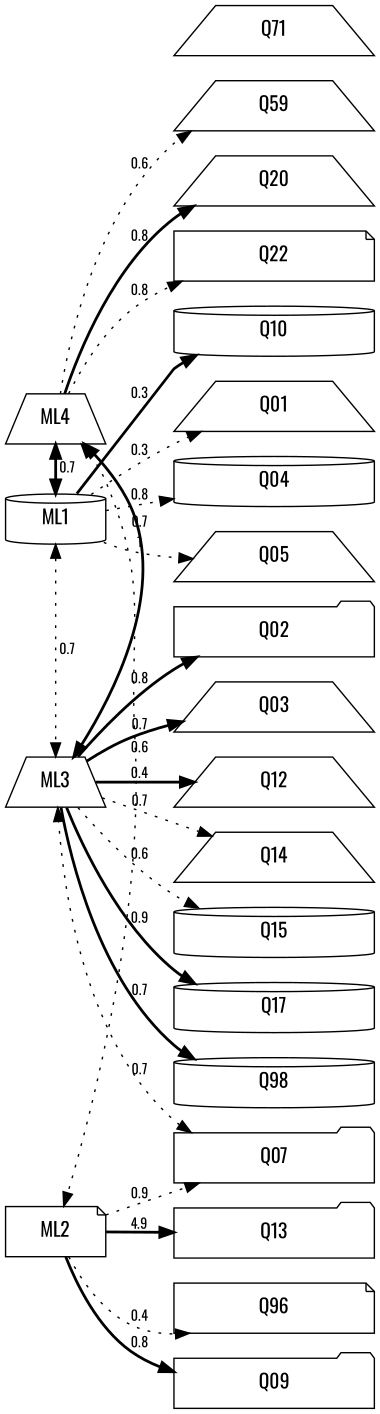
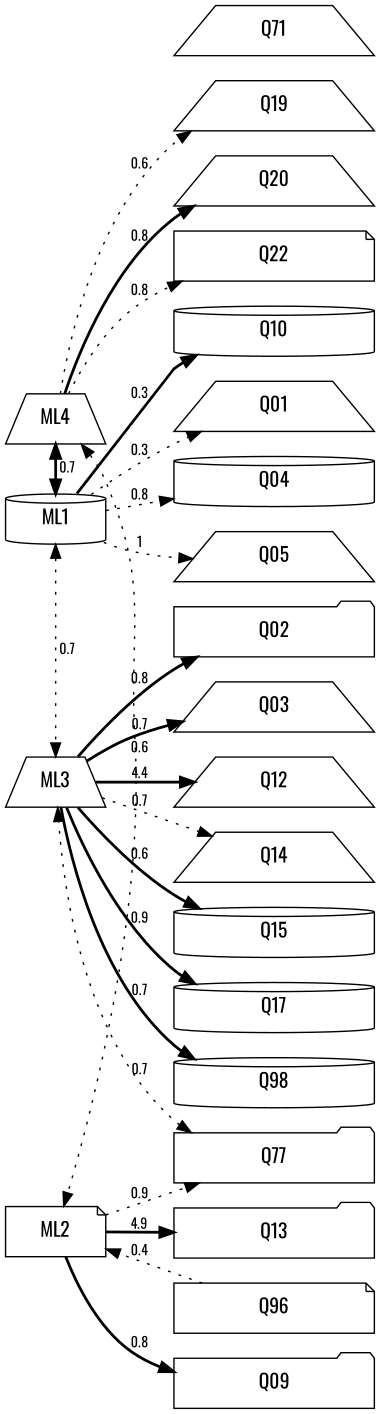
node "Q59": label "Q59" -> "Q19"
edge "ML4" -- "ML3": removed, label "0.7"
edge "ML3" -> "Q12": label "0.4" -> "4.4"
edge "ML3" -> "Q15": style dotted -> bold
node "Q07": label "Q07" -> "Q77"
edge "ML2" -> "Q96": reversed
